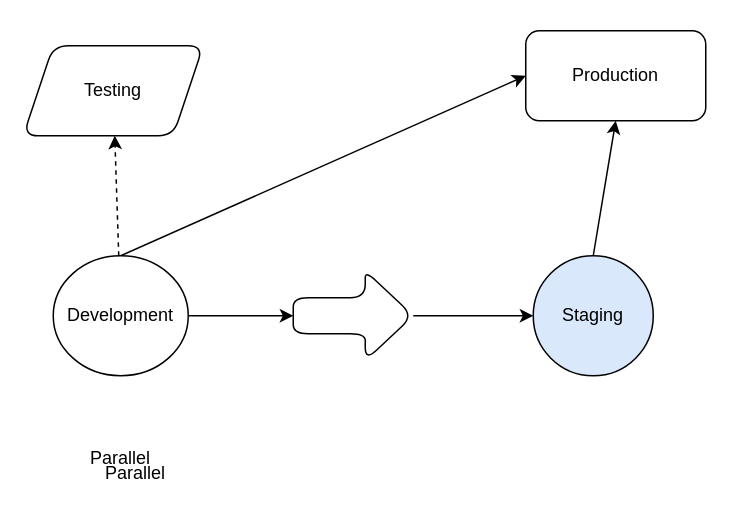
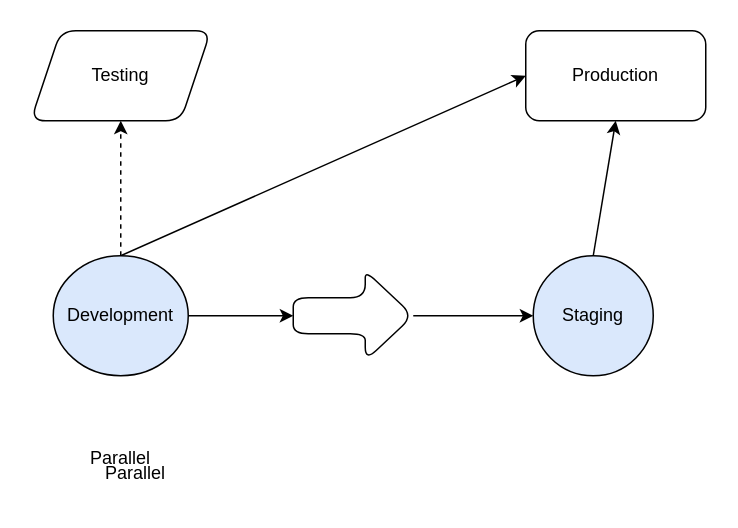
node "Testing": moved (113, 91) -> (121, 76)
node "Development": fillcolor #ffffff -> #dae8fc
